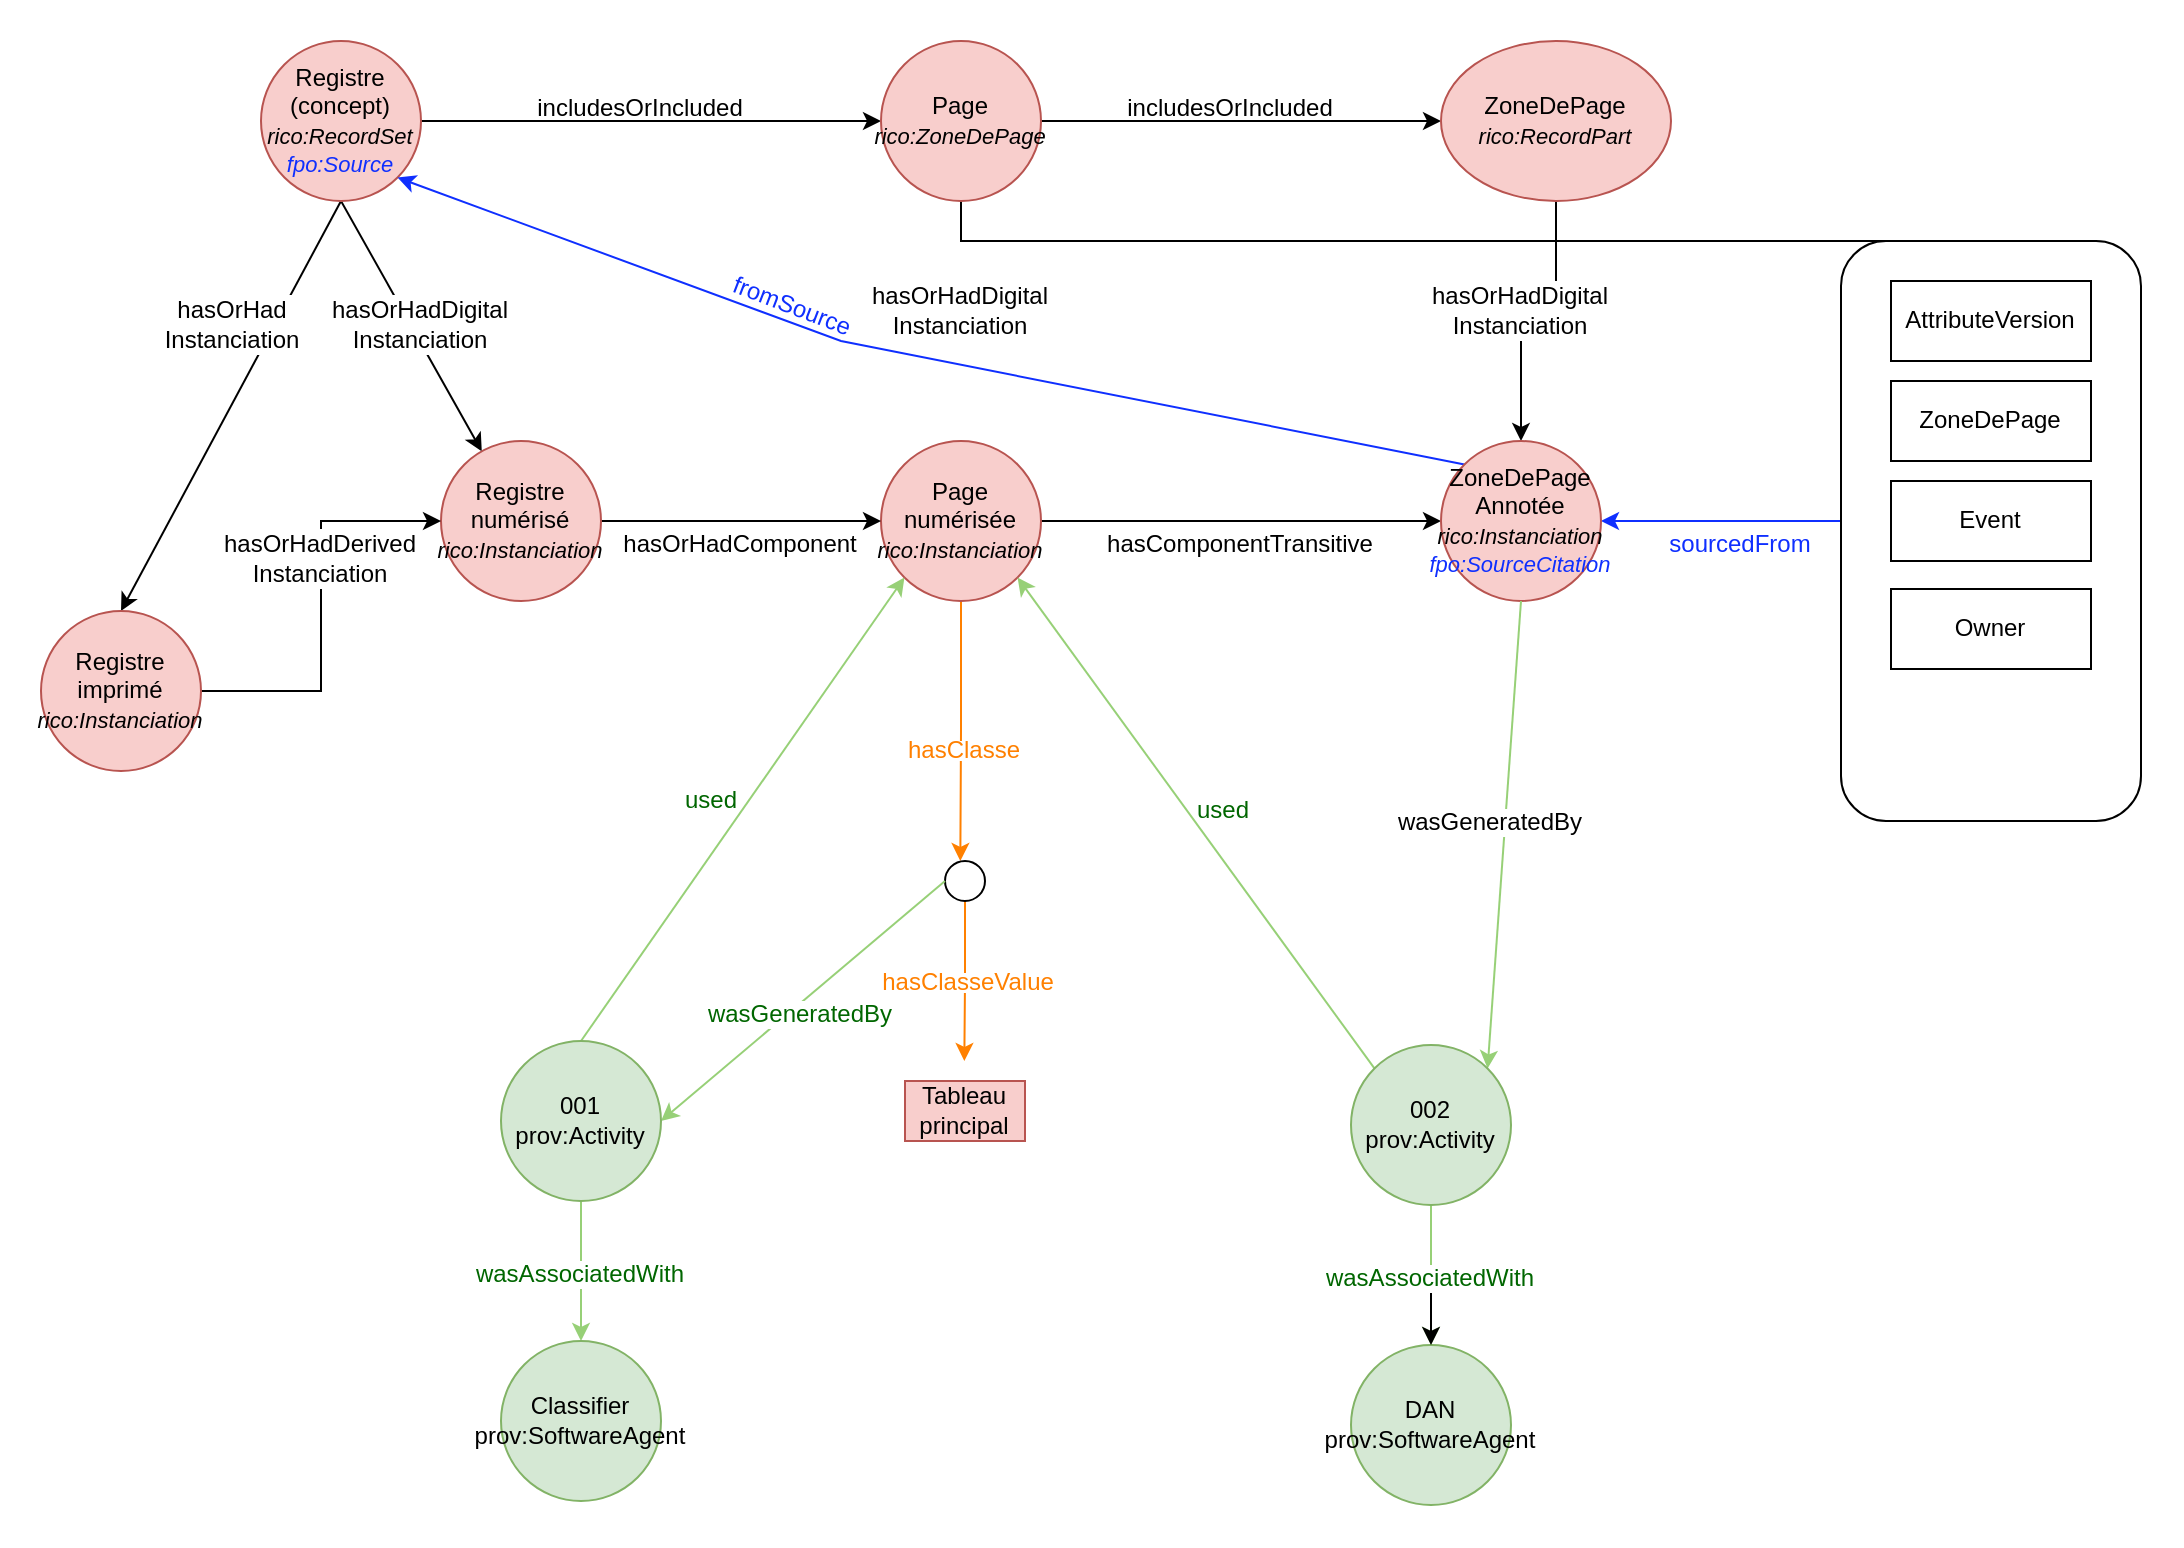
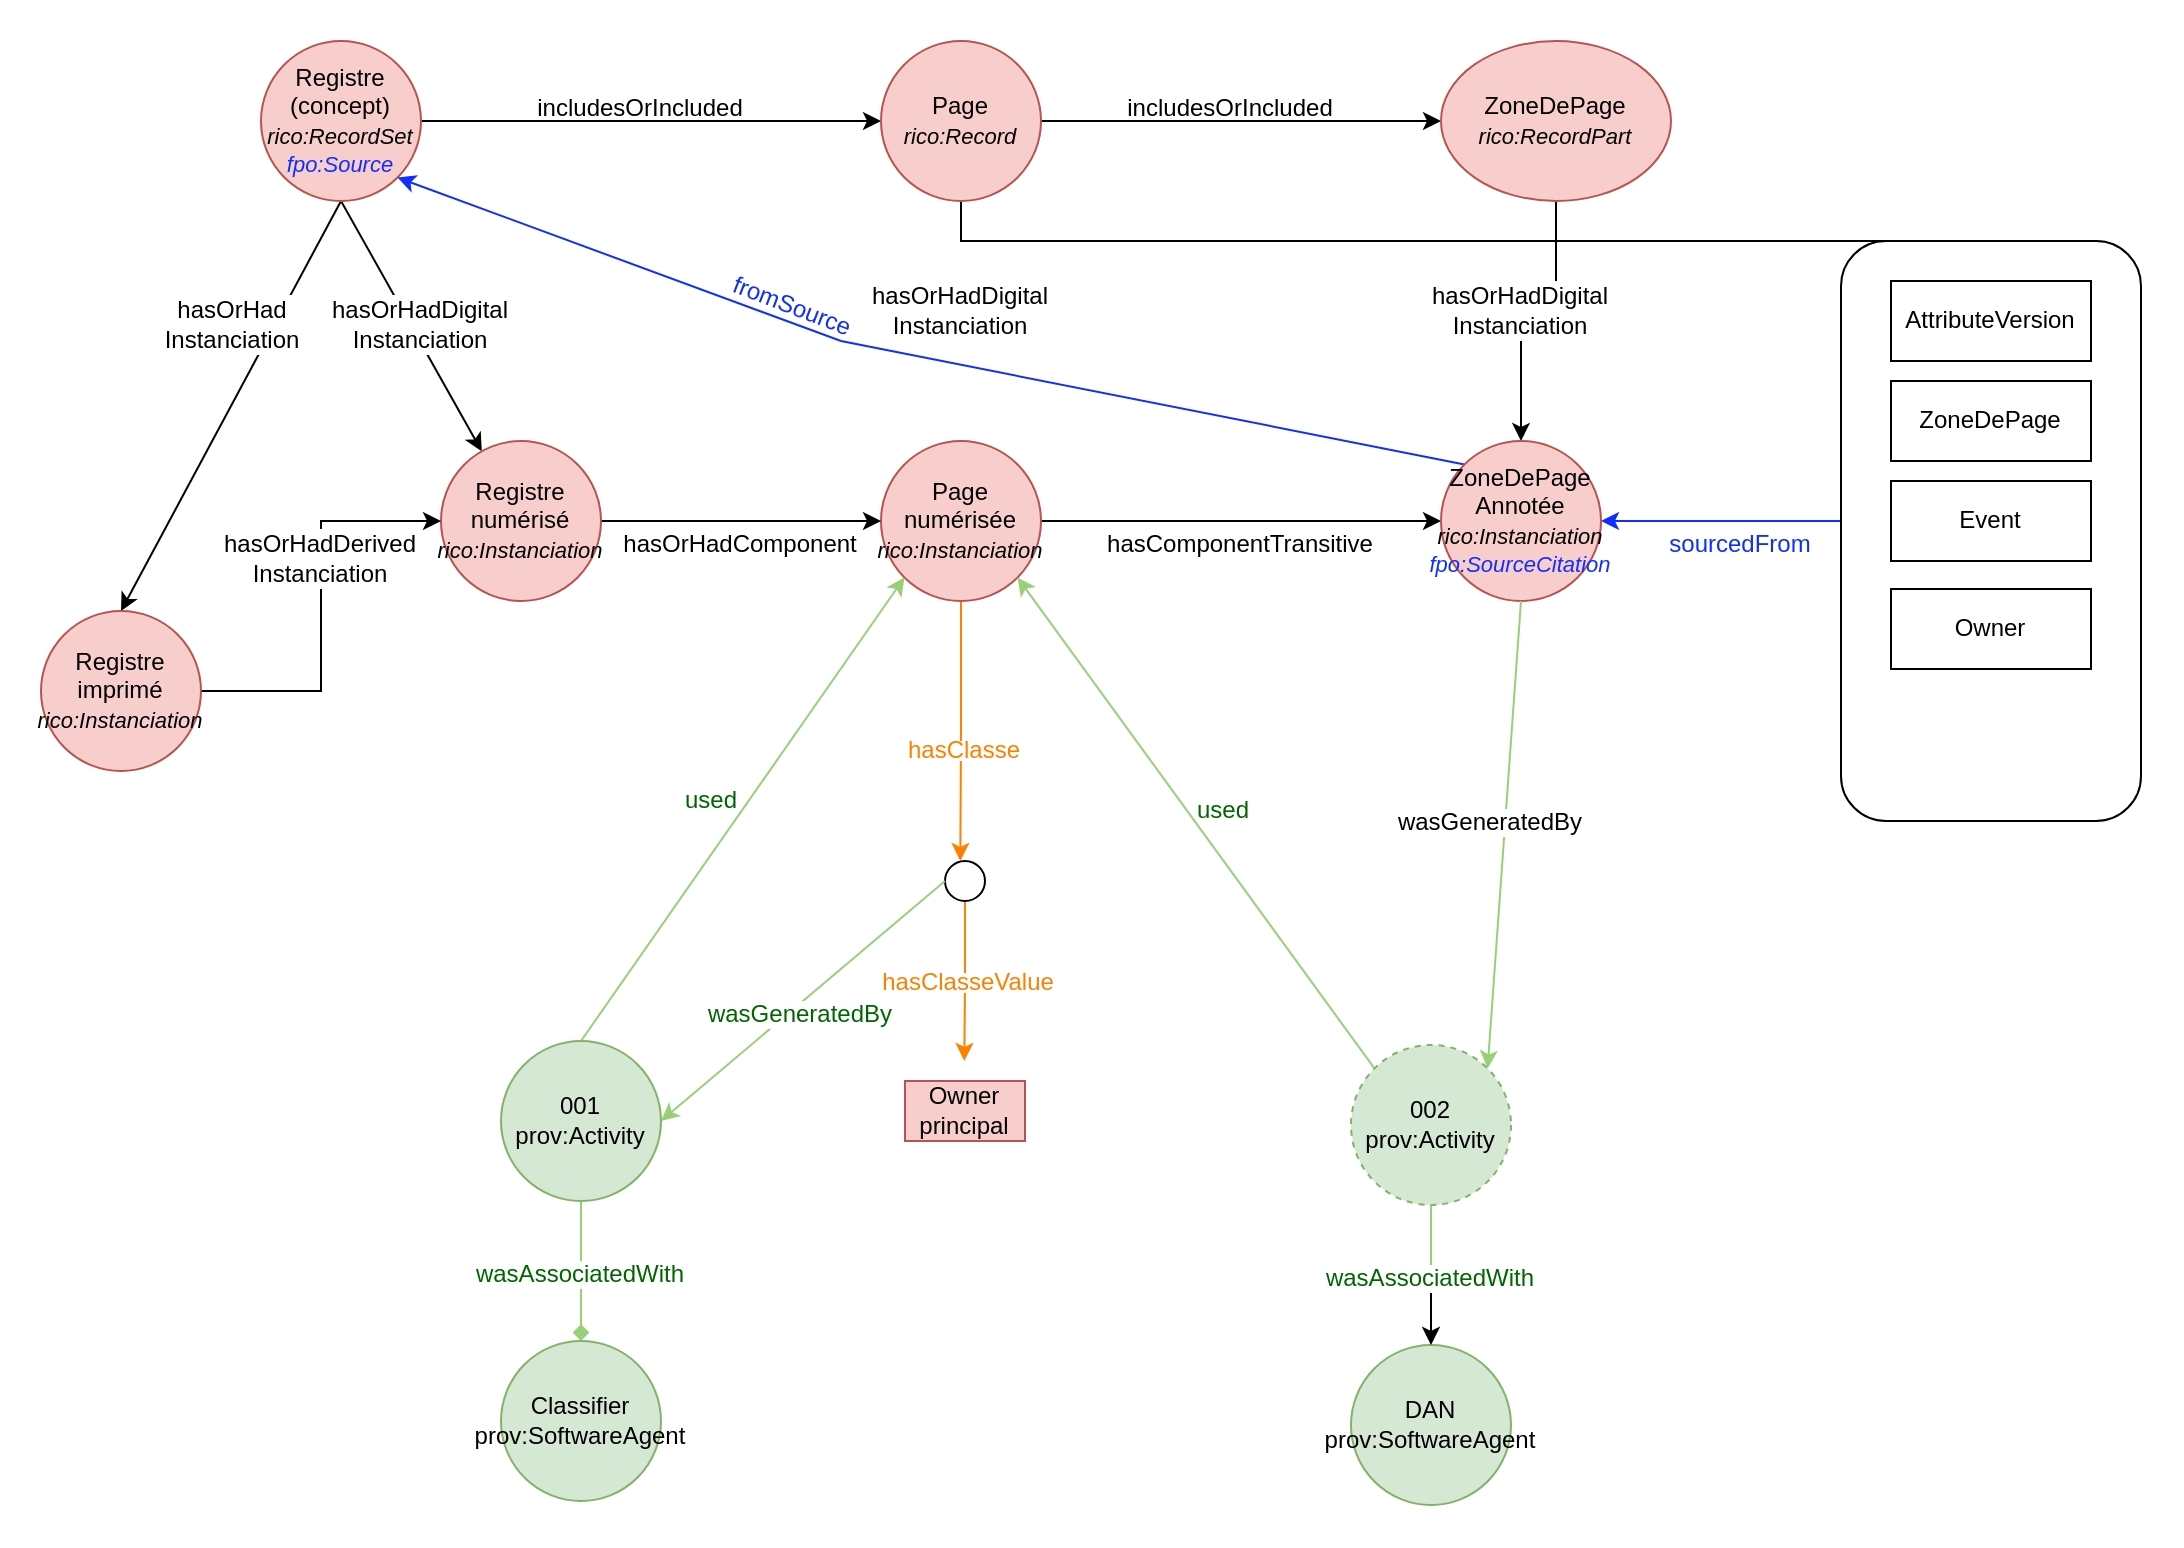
node "Page rico:ZoneDePage": label "Page rico:ZoneDePage" -> "Page rico:Record"
node "Tableau principal": label "Tableau principal" -> "Owner principal"
node "002 prov:Activity": style solid -> dashed
edge "001 prov:Activity" -> "Classifier prov:SoftwareAgent": arrowhead classic -> diamond
